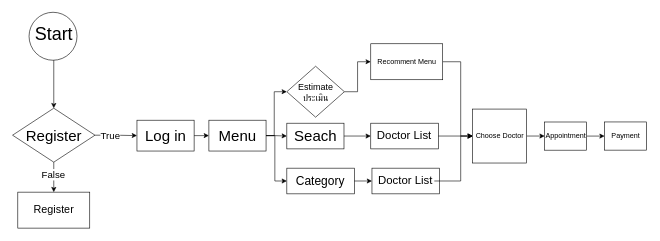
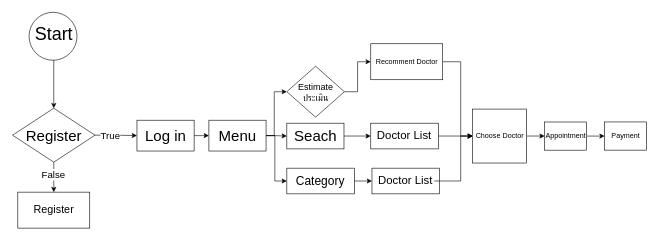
node "Recomment Menu": label "Recomment Menu" -> "Recomment Doctor"
